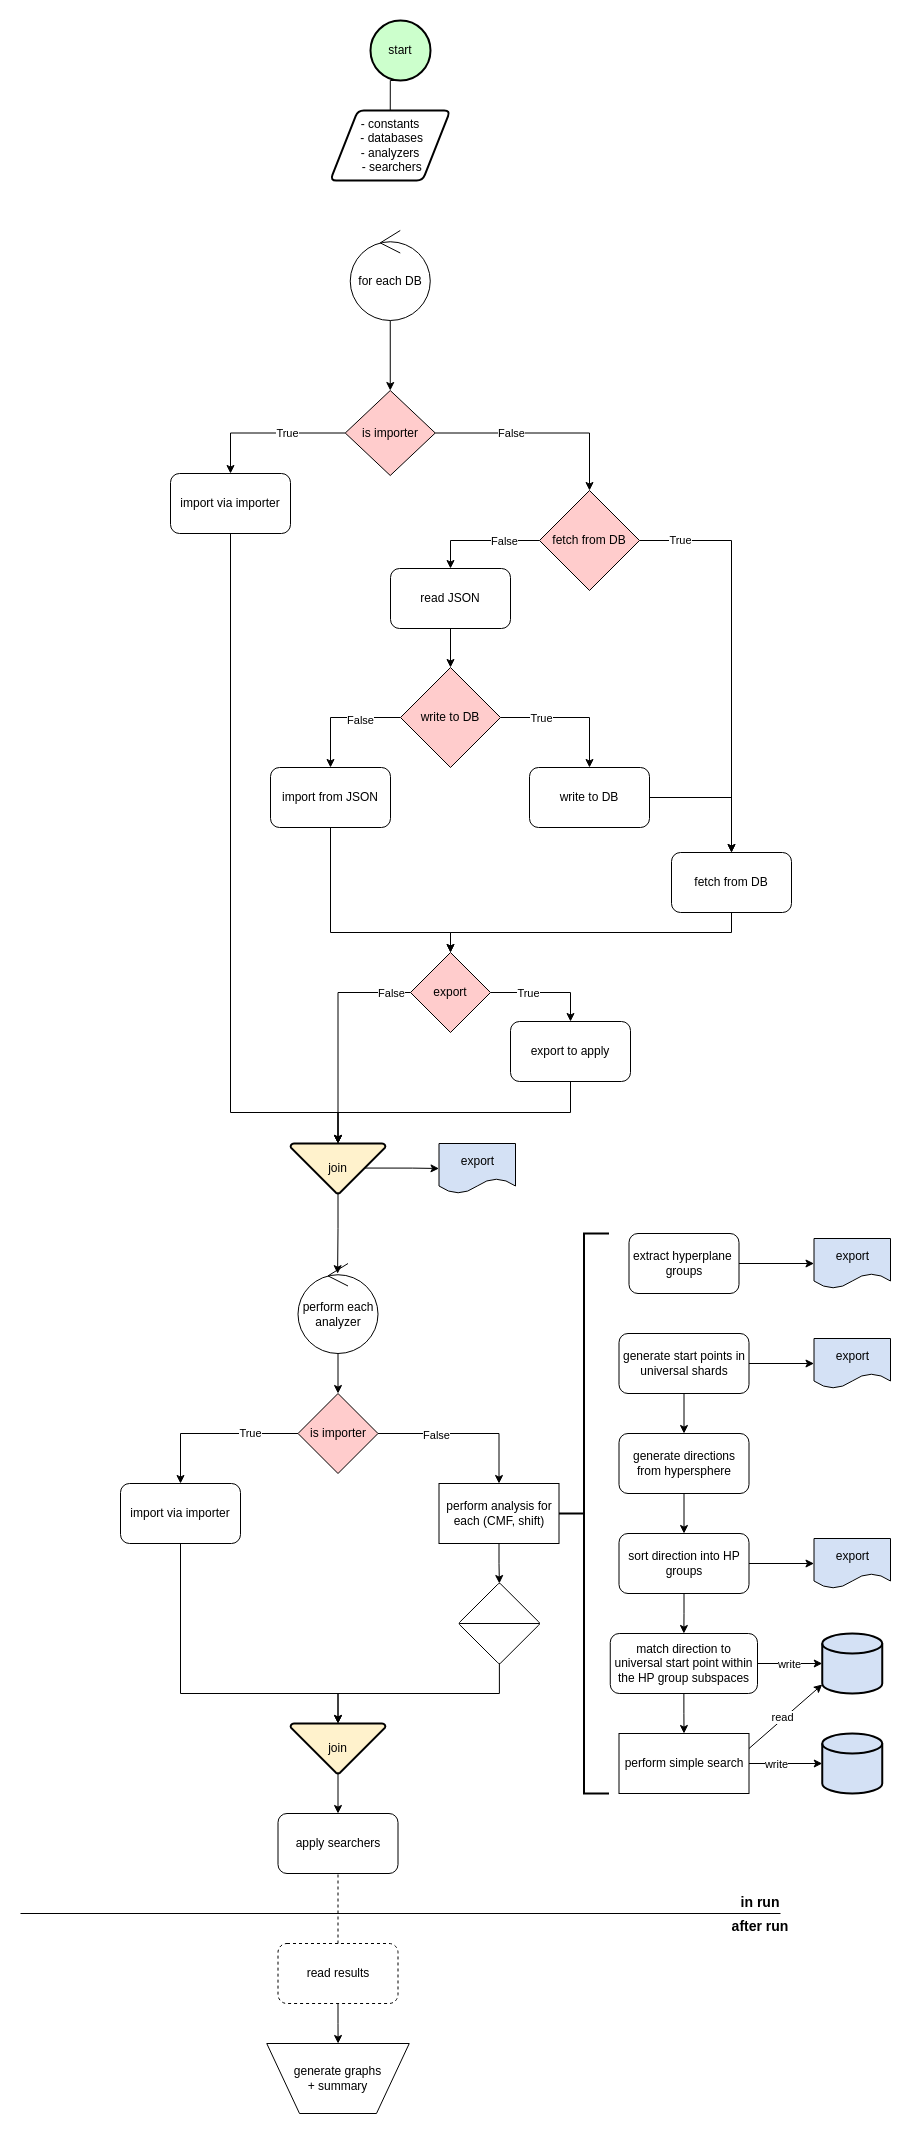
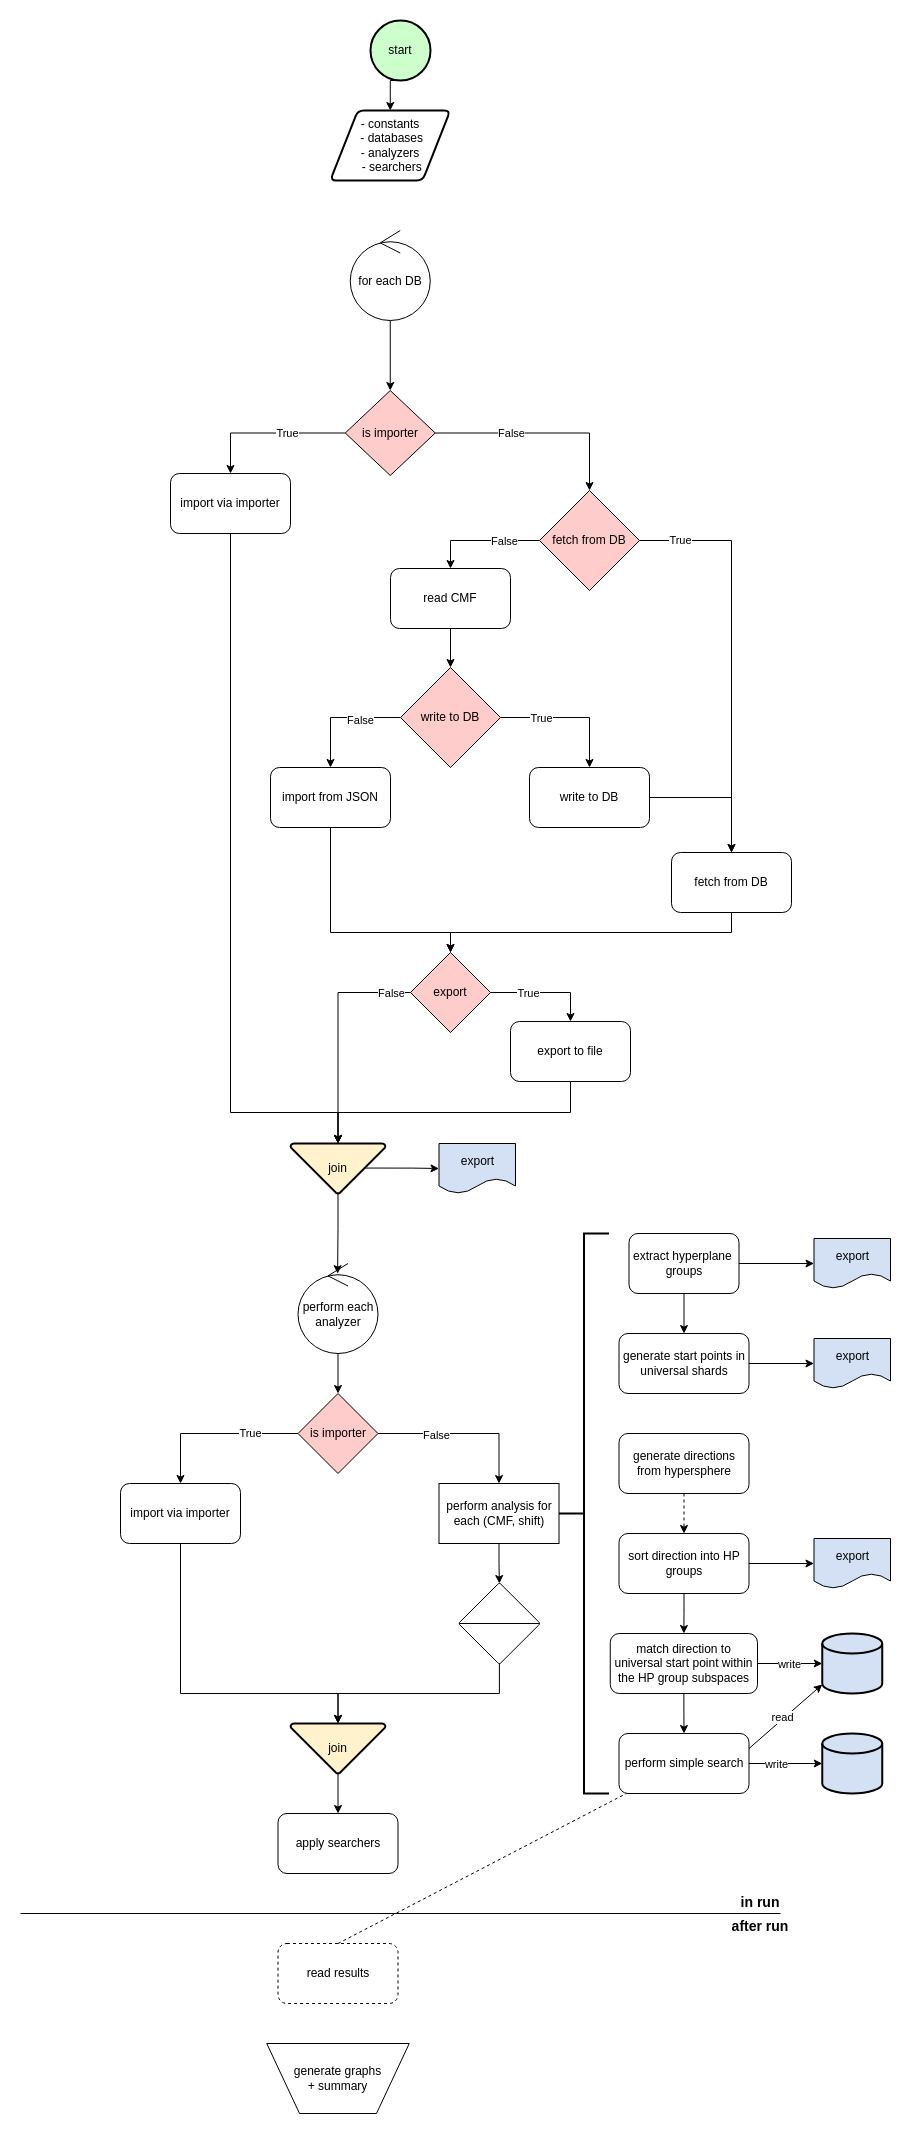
edge "start" -- "- constants - databases - analyzers - searchers": arrowhead none -> classic
node "read JSON": label "read JSON" -> "read CMF"
node "export to apply": label "export to apply" -> "export to file"
edge "extract hyperplane groups" -> "generate start points in universal shards": added
edge "generate start points in universal shards" -> "generate directions from hypersphere": removed
edge "generate directions from hypersphere" -> "sort direction into HP groups": style solid -> dashed
node "perform simple search": shape rectangle -> rounded rectangle
edge "apply searchers" -- "read results": now "perform simple search" -- "read results"
edge "read results" -> "generate graphs + summary": removed
